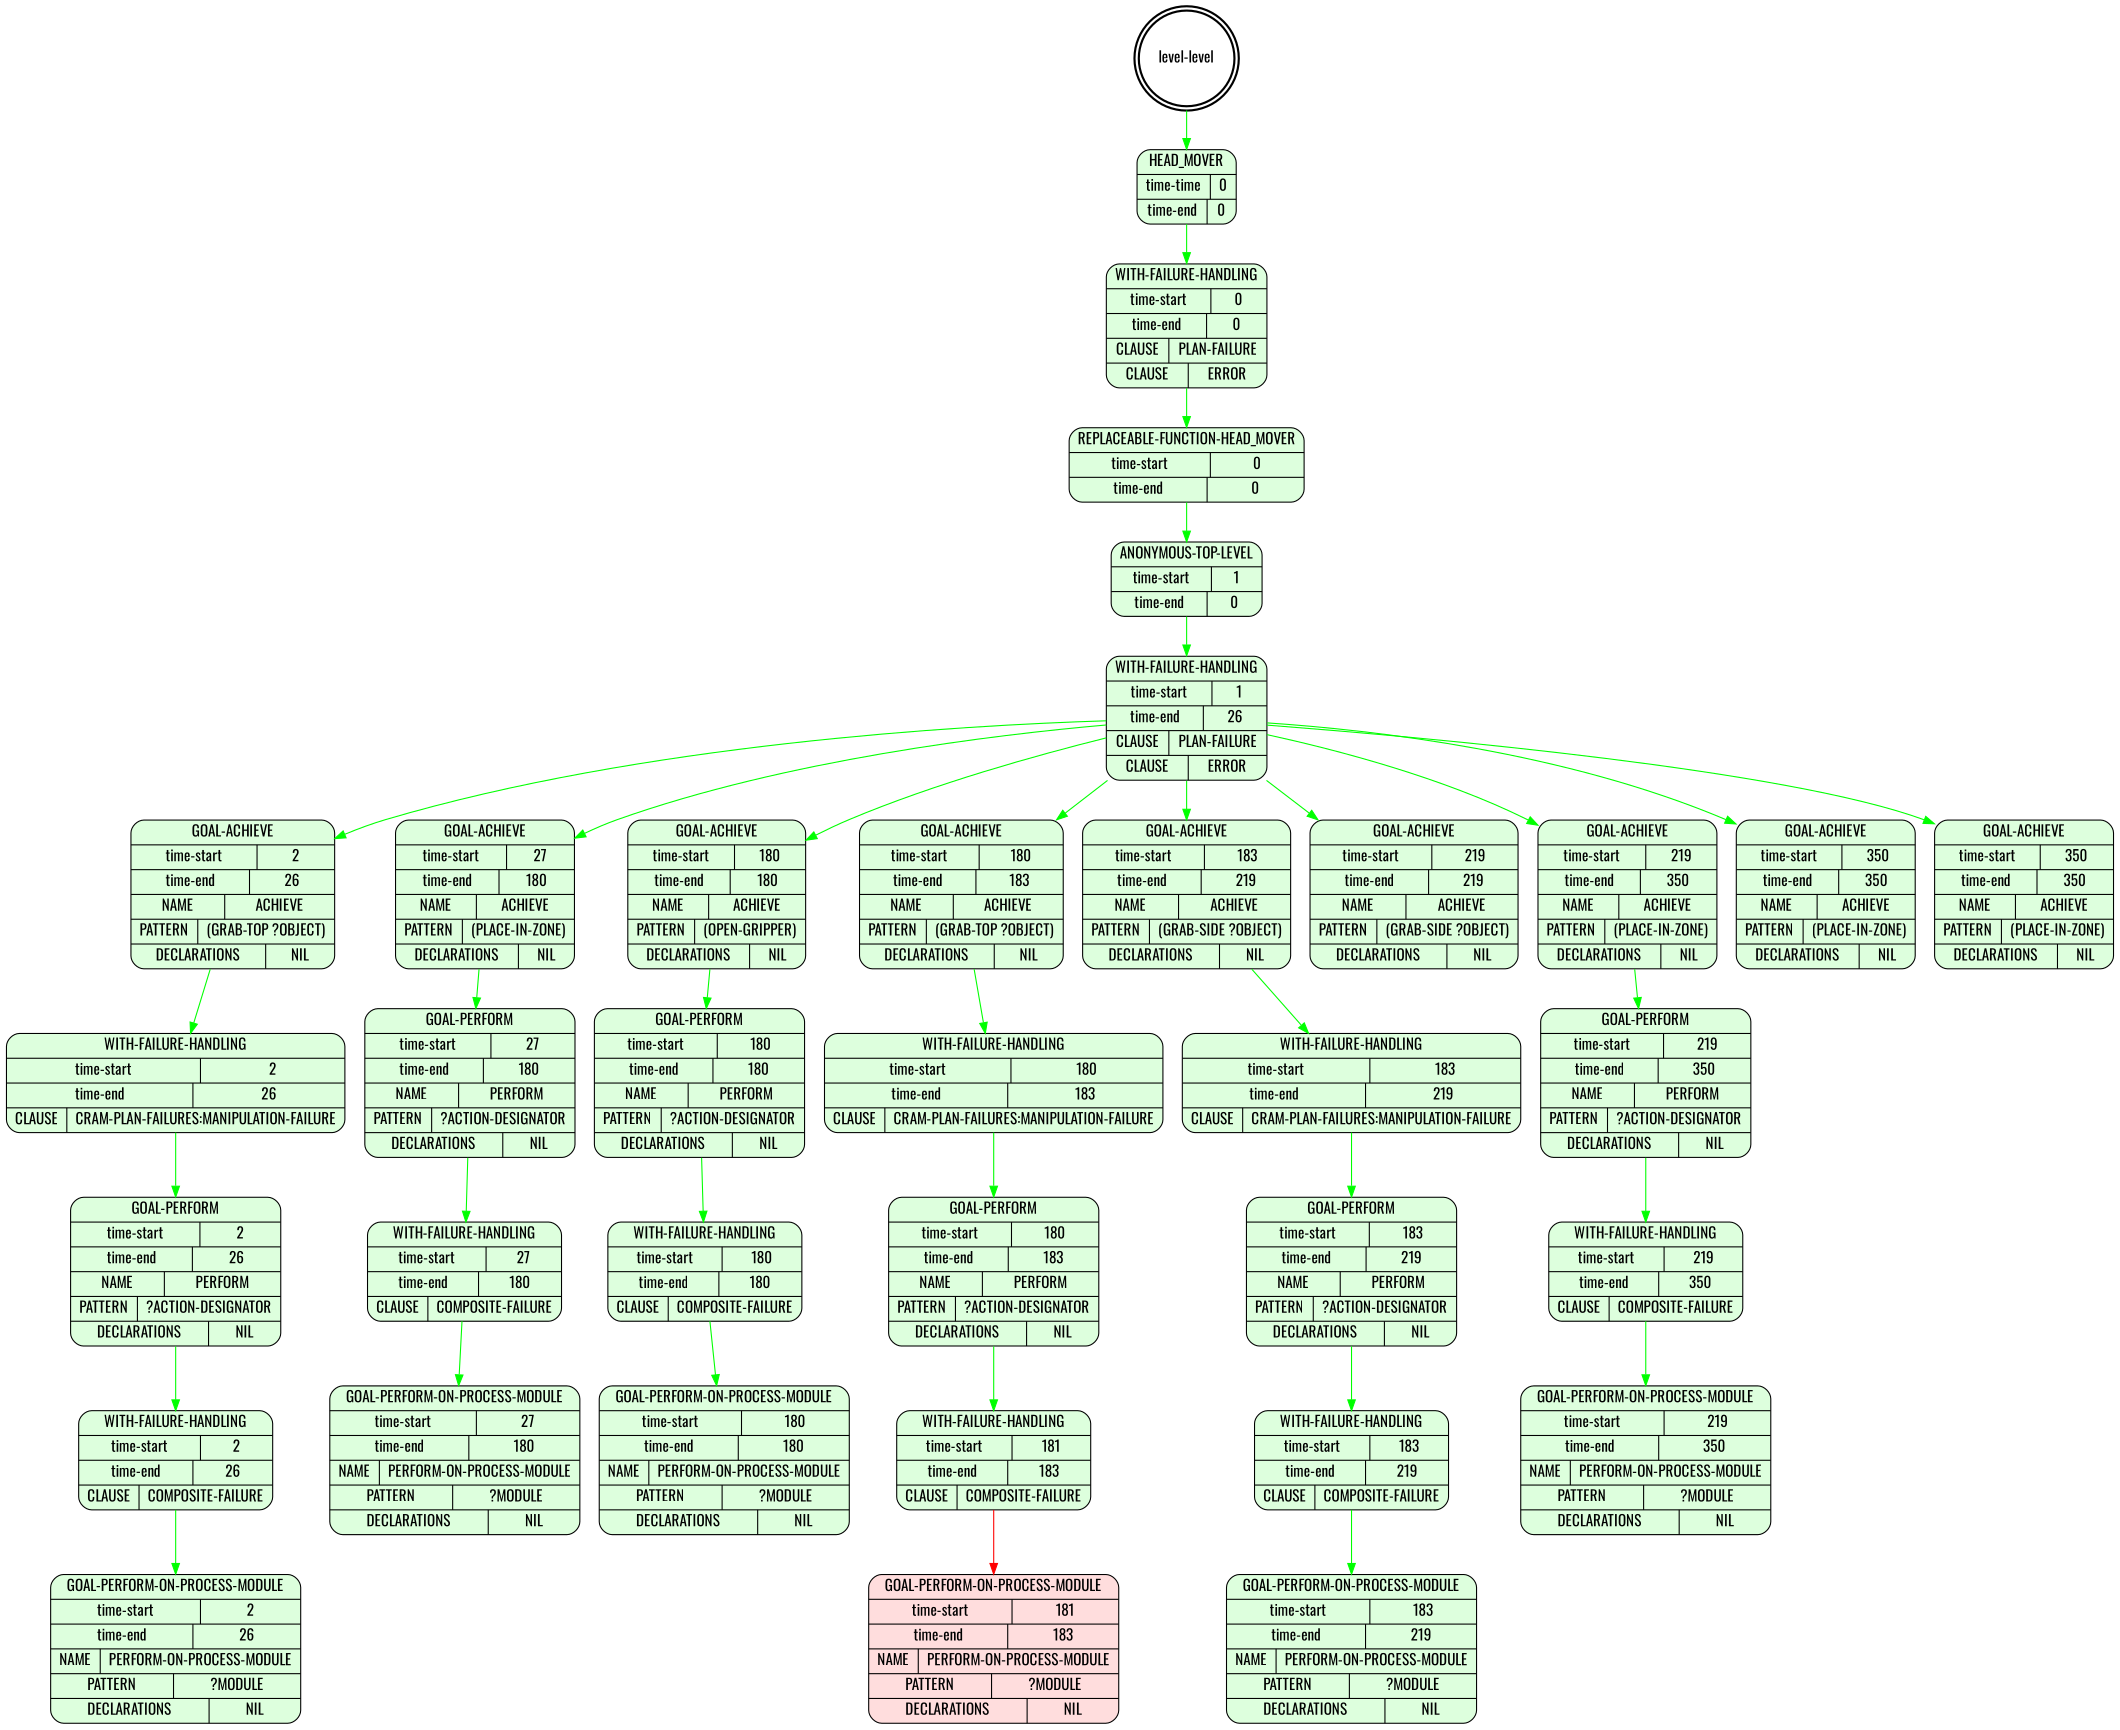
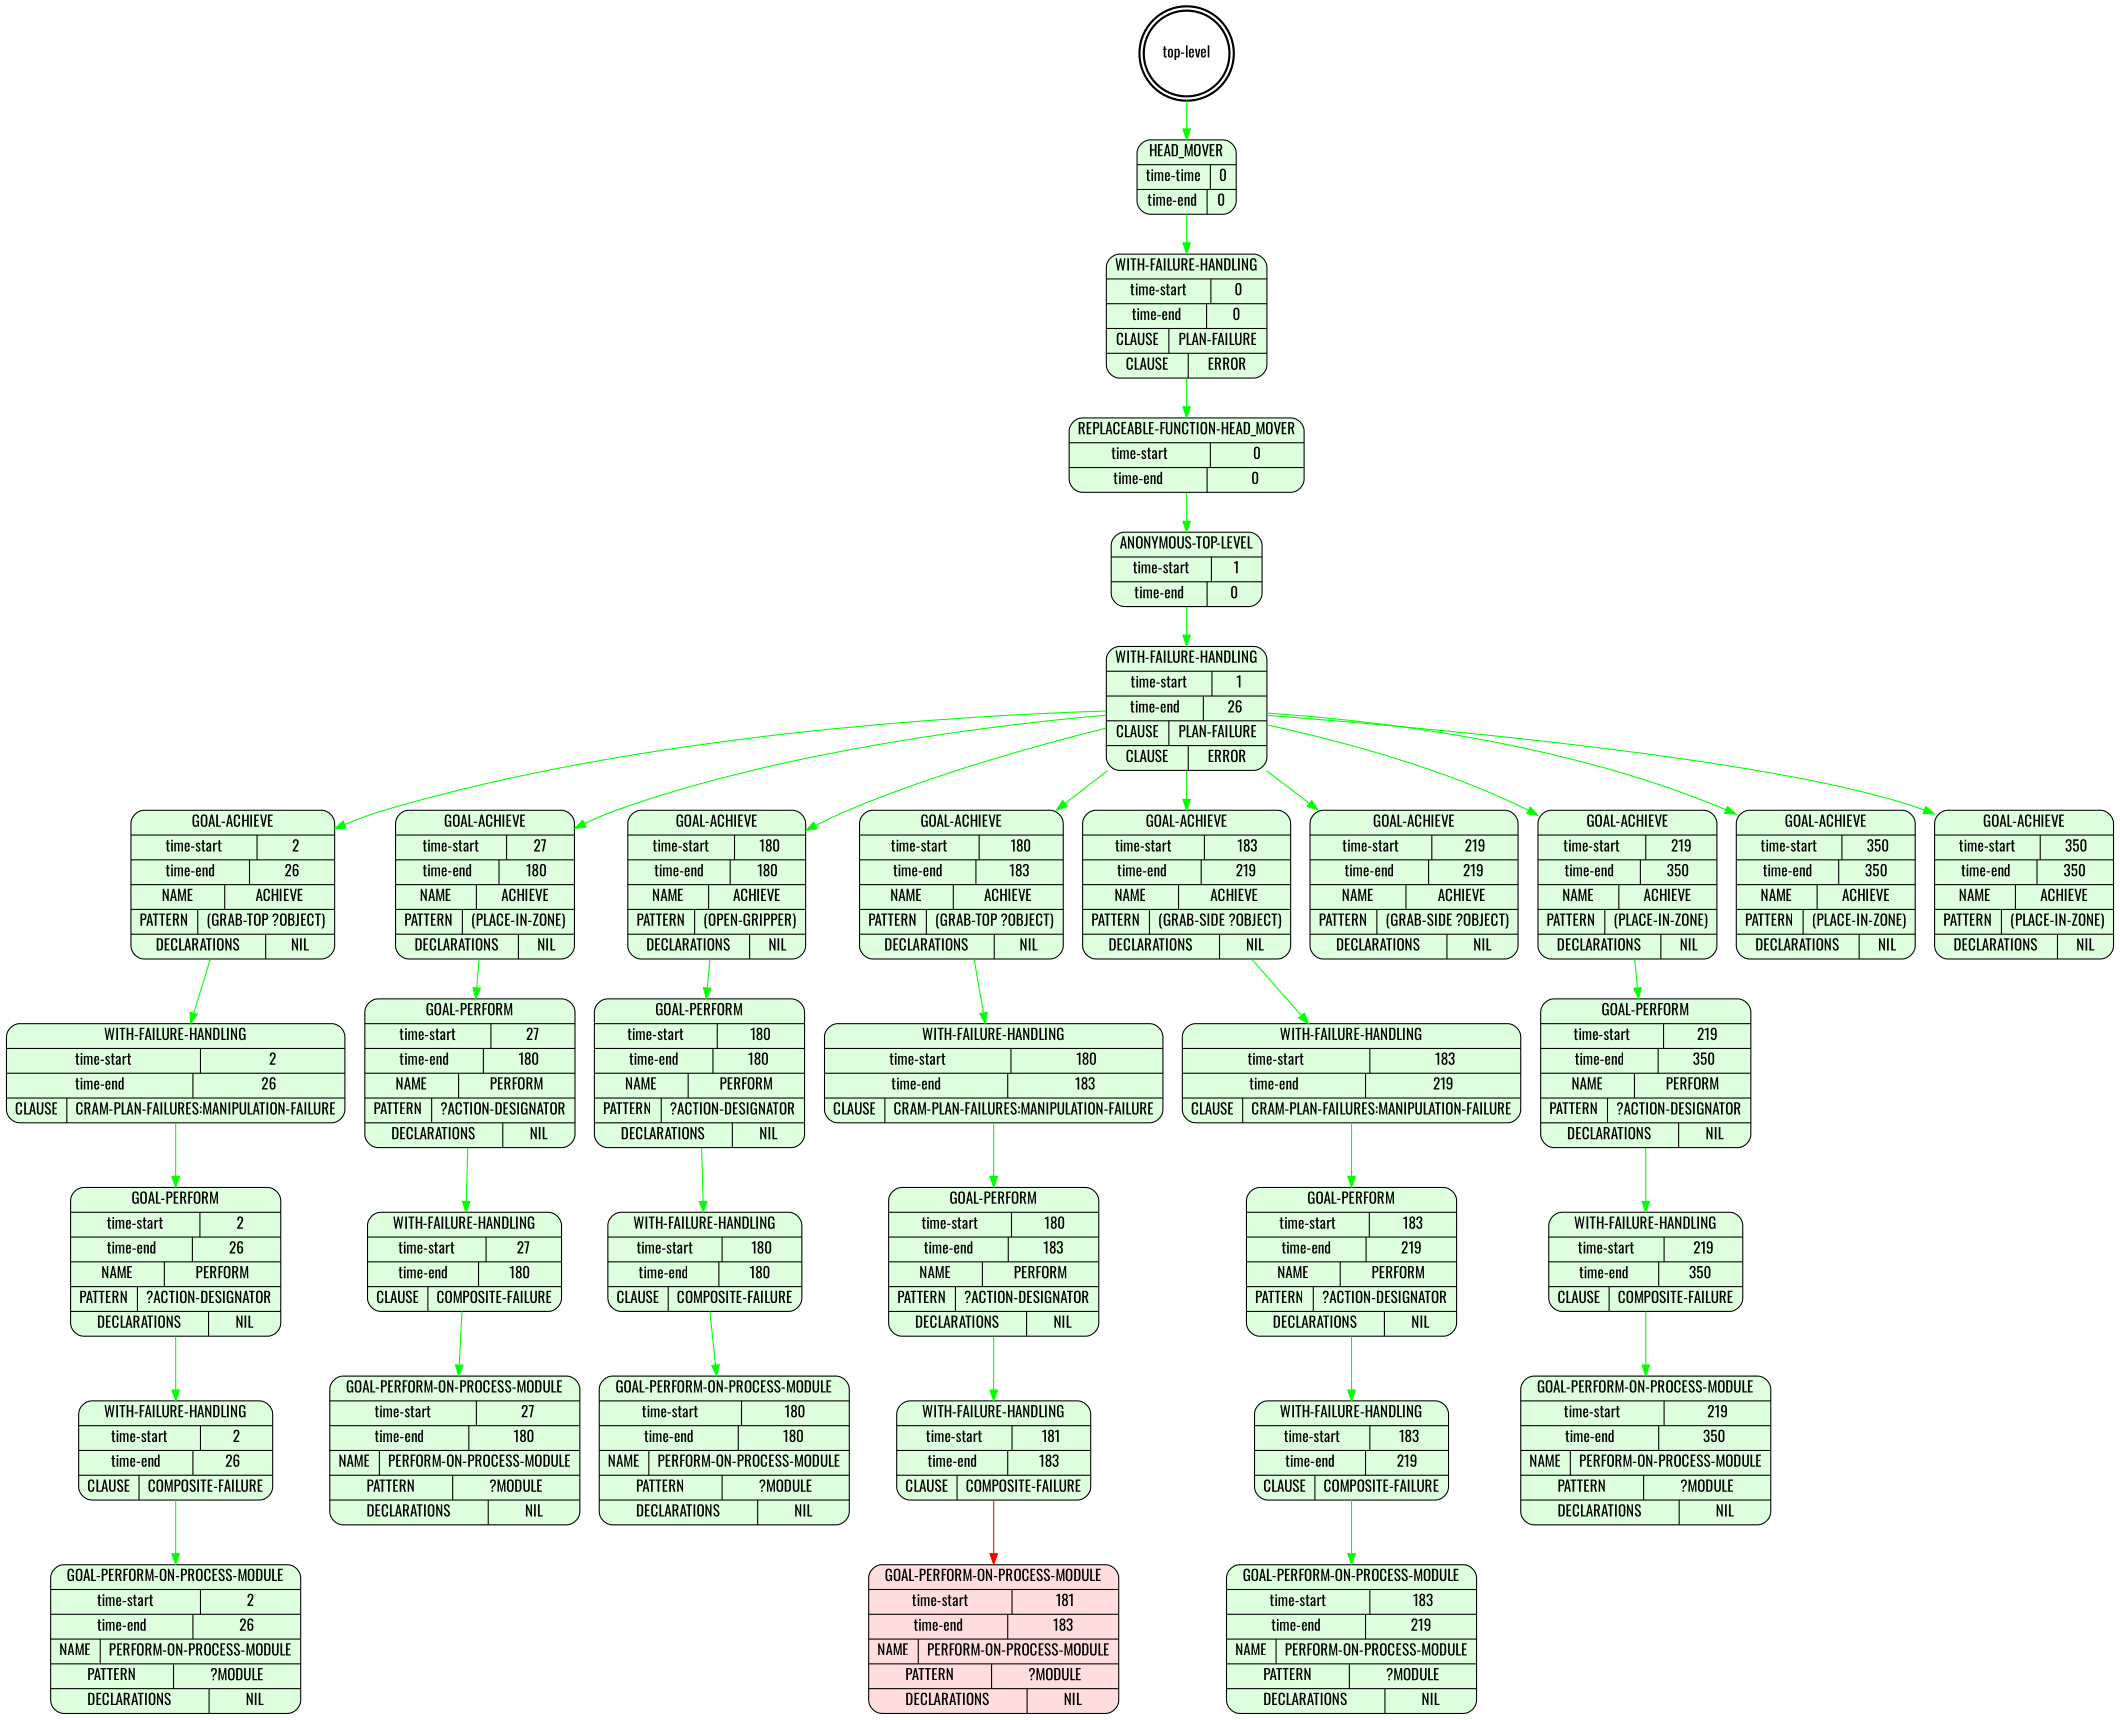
node "level-level": label "level-level" -> "top-level"
